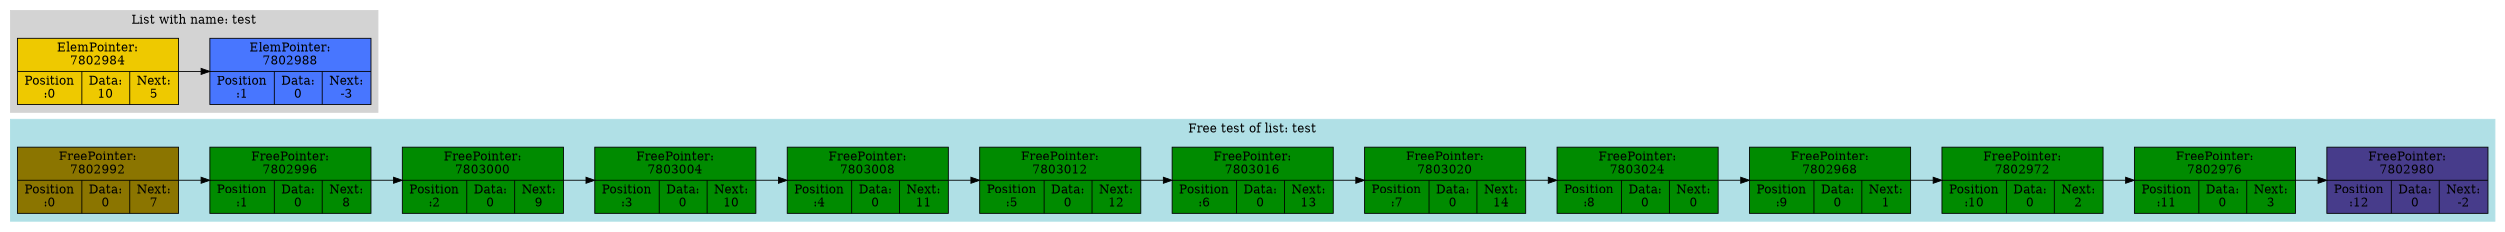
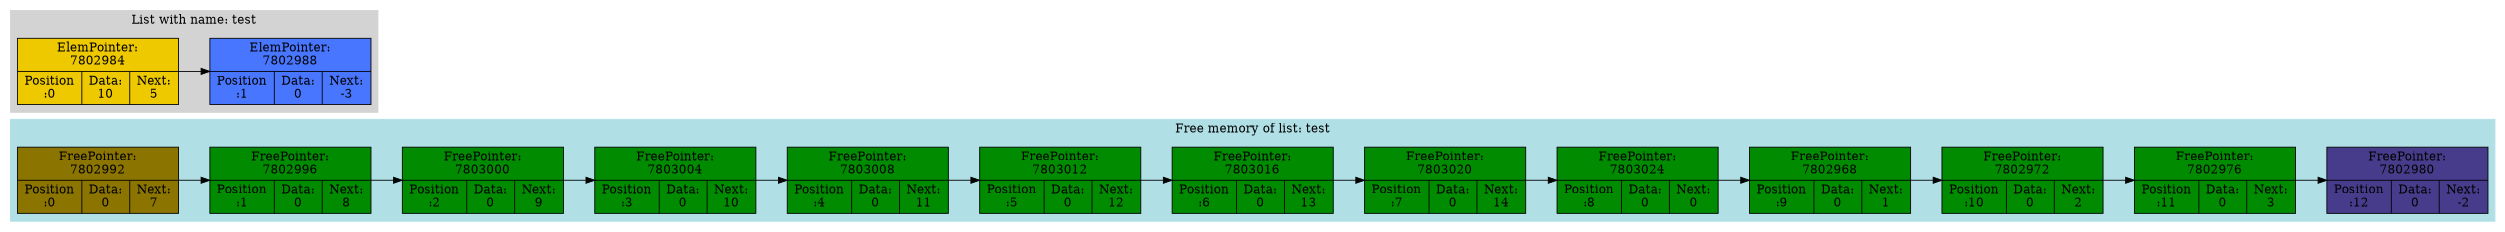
cluster "Free test of list: test": label "Free test of list: test" -> "Free memory of list: test"
